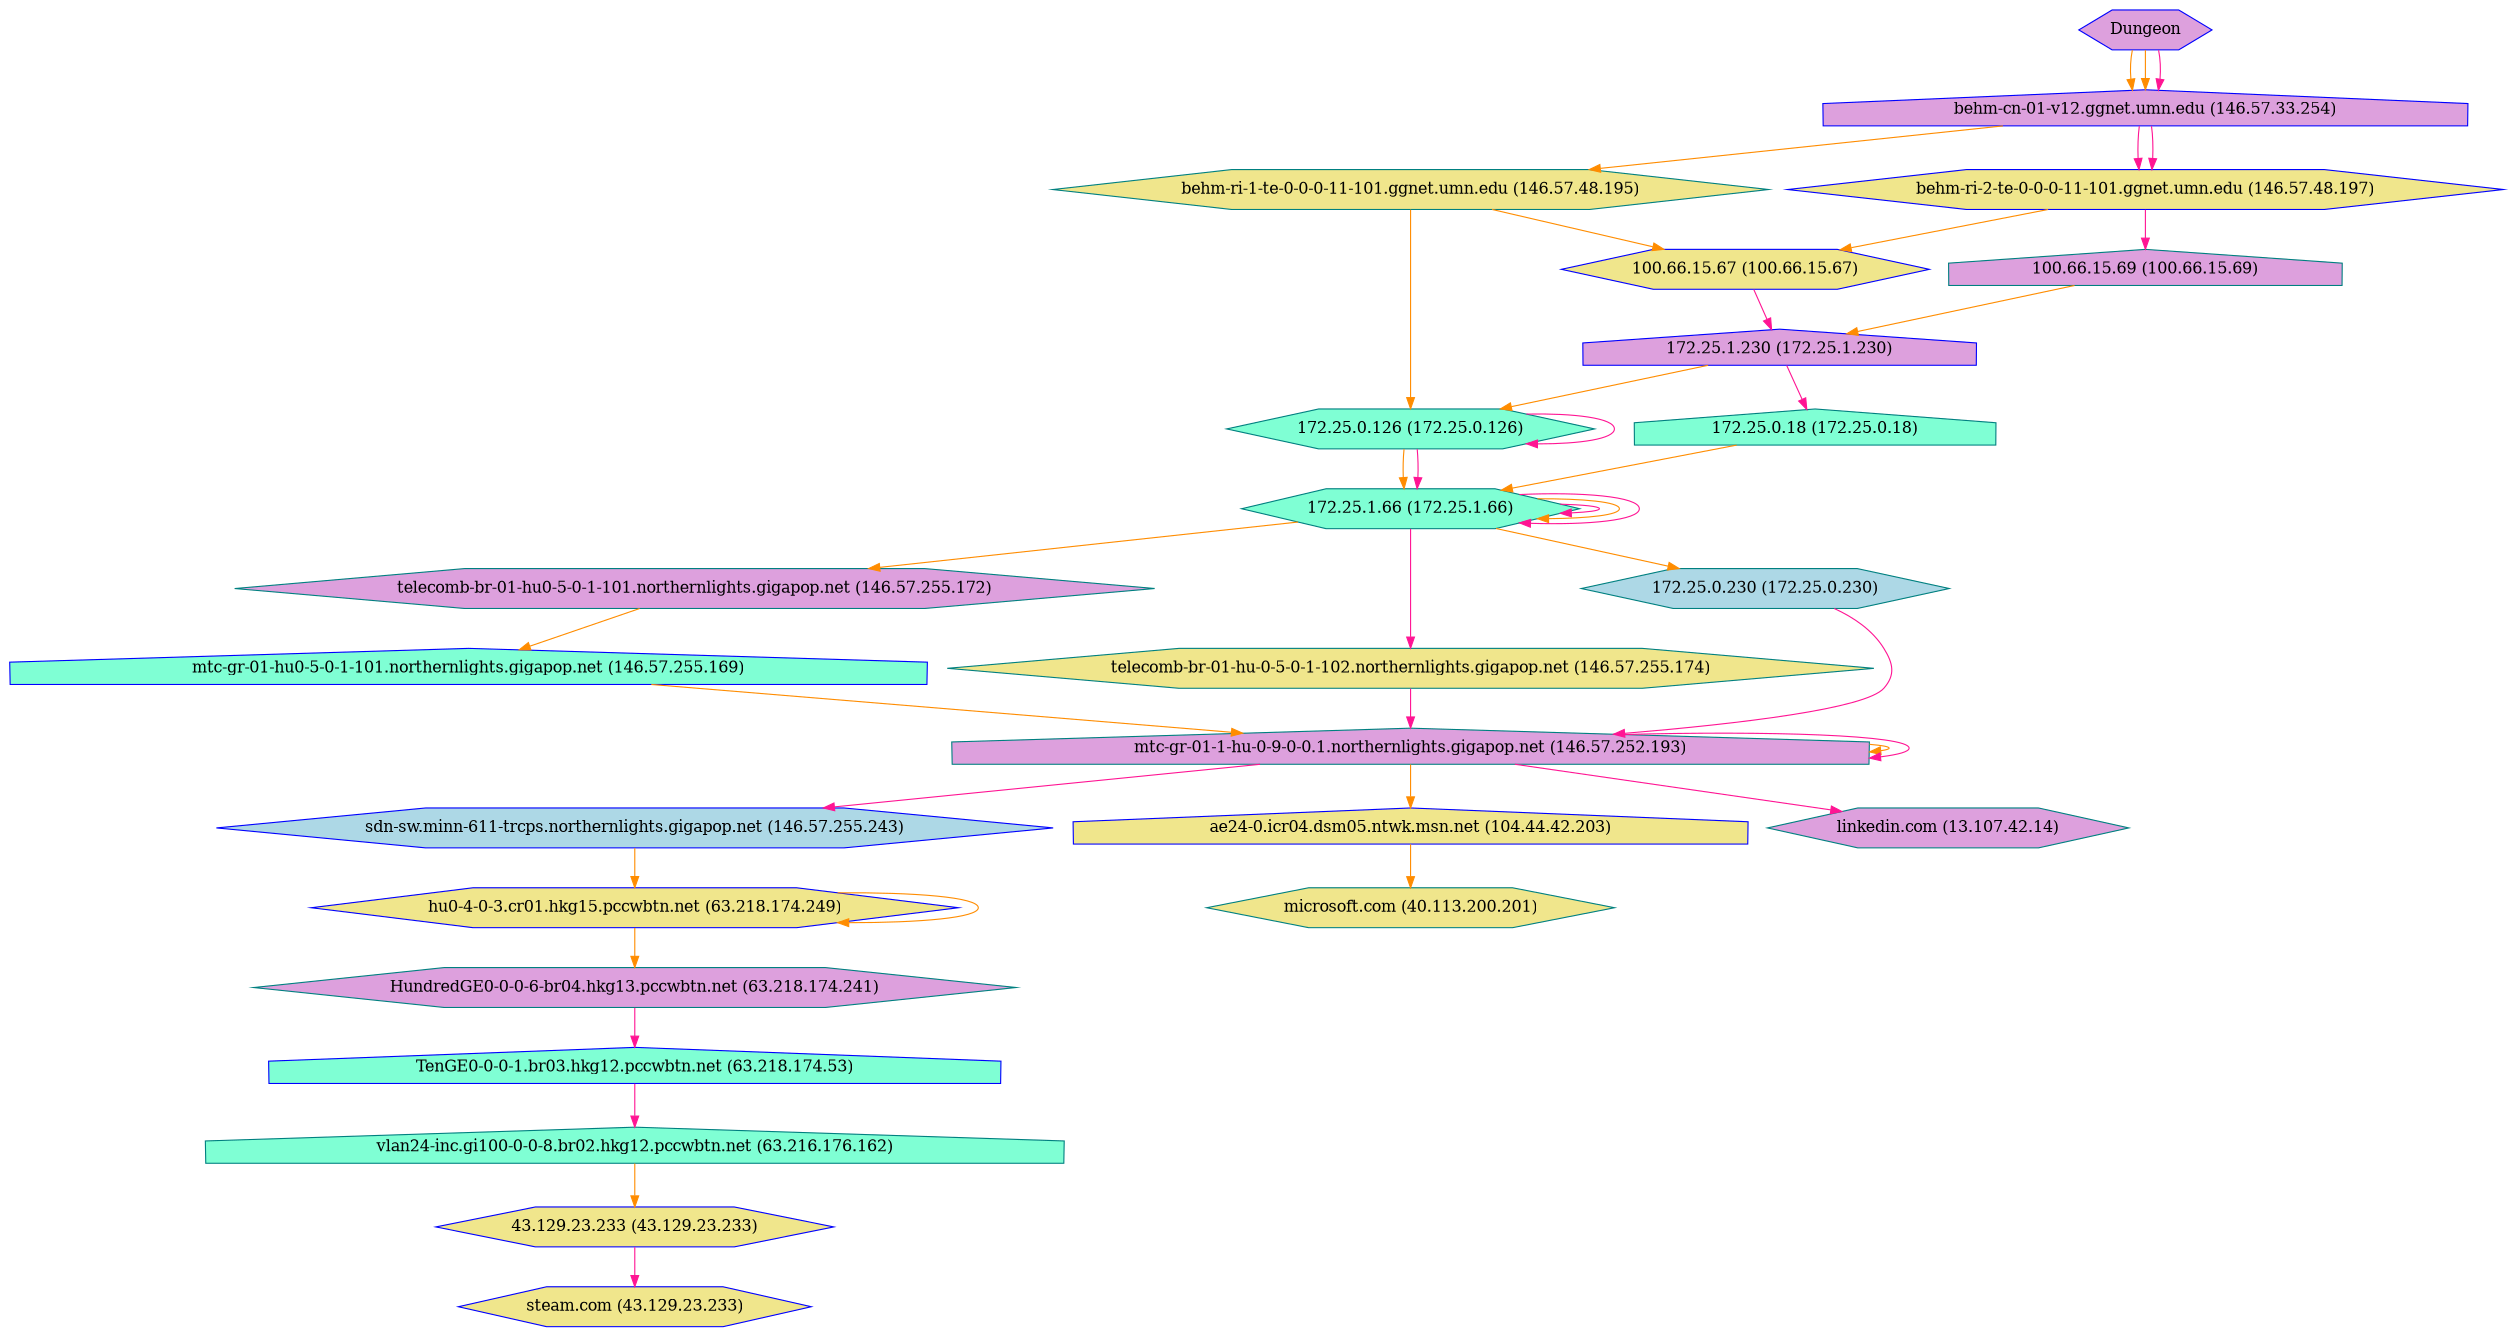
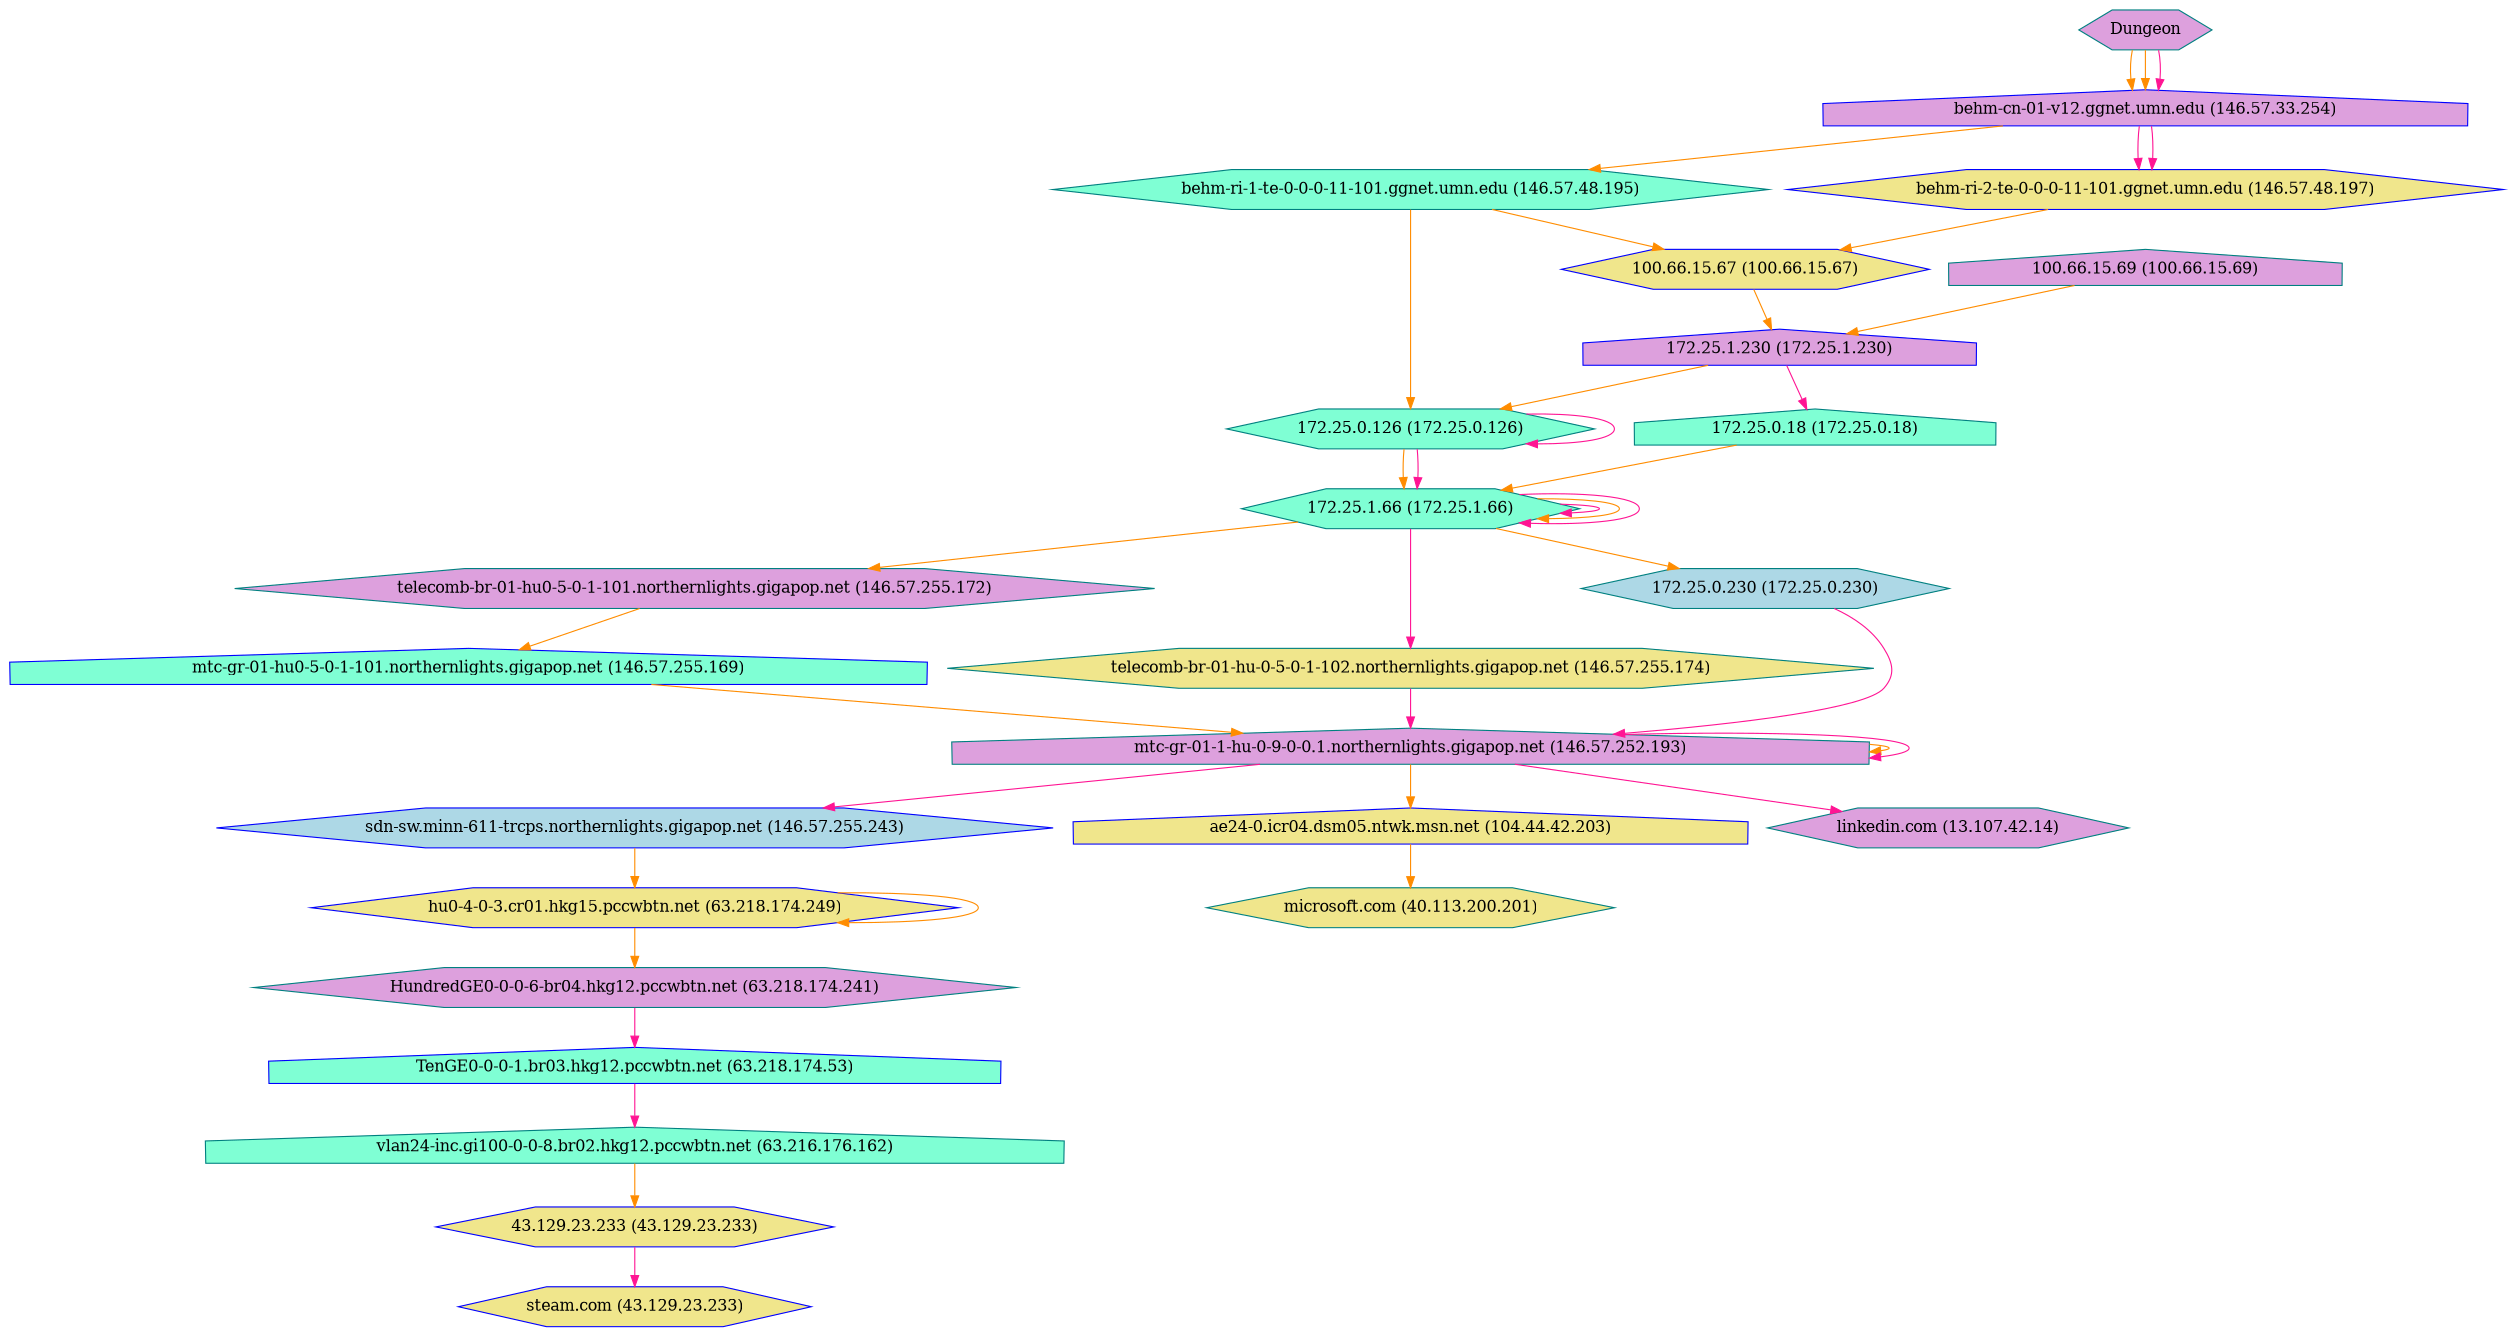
node "Dungeon": color blue -> teal
node "behm-ri-1-te-0-0-0-11-101.ggnet.umn.edu (146.57.48.195)": fillcolor khaki -> aquamarine
edge "behm-ri-2-te-0-0-0-11-101.ggnet.umn.edu (146.57.48.197)" -> "100.66.15.69 (100.66.15.69)": removed
edge "100.66.15.67 (100.66.15.67)" -> "172.25.1.230 (172.25.1.230)": color deeppink -> darkorange
node "HundredGE0-0-0-6-br04.hkg13.pccwbtn.net (63.218.174.241)": label "HundredGE0-0-0-6-br04.hkg13.pccwbtn.net (63.218.174.241)" -> "HundredGE0-0-0-6-br04.hkg12.pccwbtn.net (63.218.174.241)"
